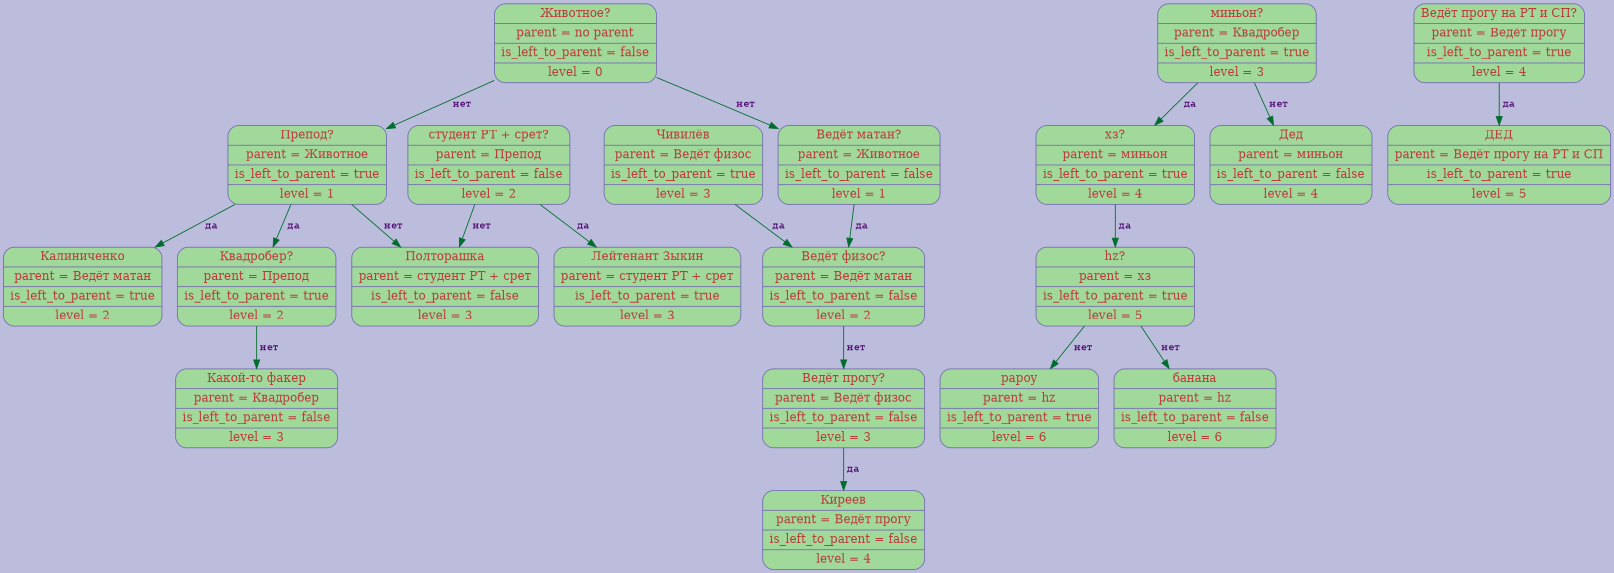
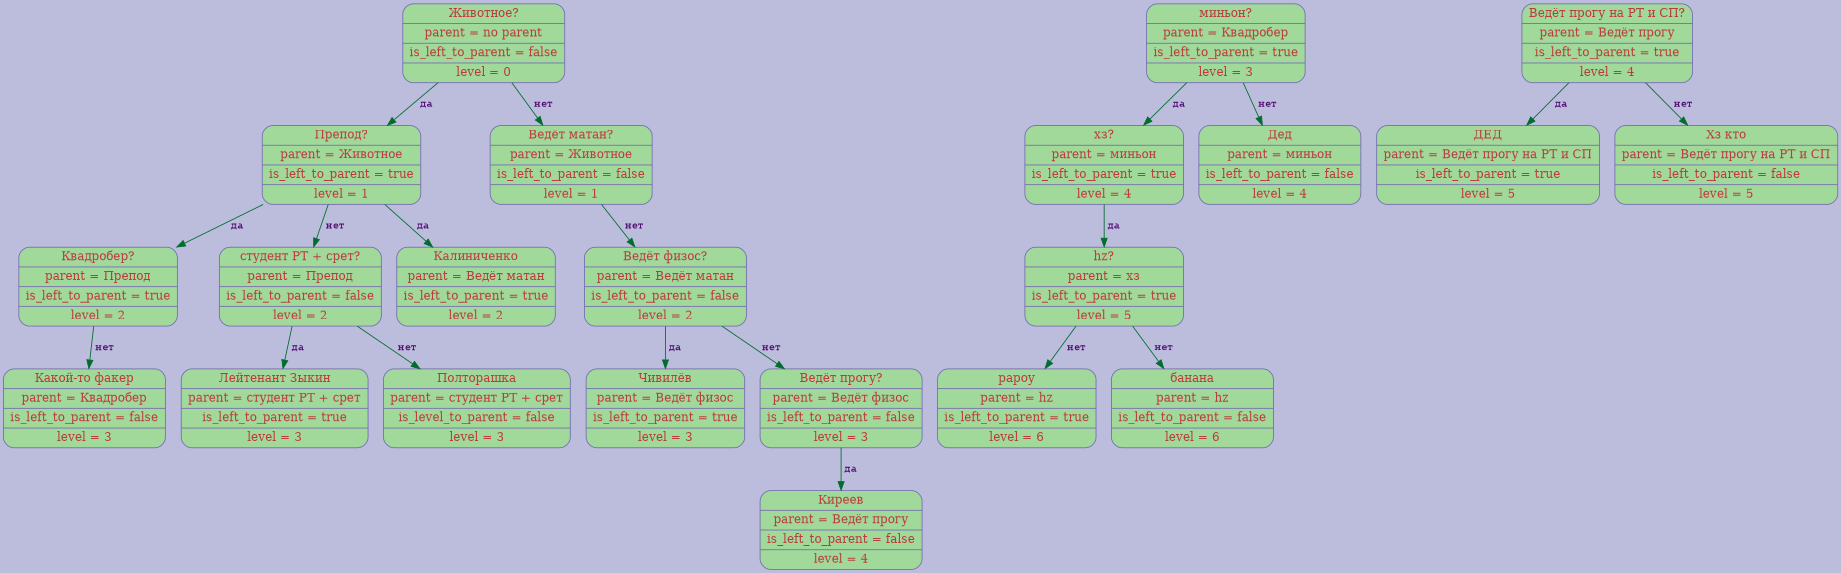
edge "Животное?" -> "Препод?": label " нет " -> " да "
node "Хз кто": added
edge "Препод?" -> "Полторашка": now "Препод?" -> "студент РТ + срет?"
edge "Чивилёв" -> "Ведёт физос?": reversed
edge "Ведёт матан?" -> "Ведёт физос?": label " да " -> " нет "
node "Полторашка": text "is_left_to_parent = false" -> "is_level_to_parent = false"
